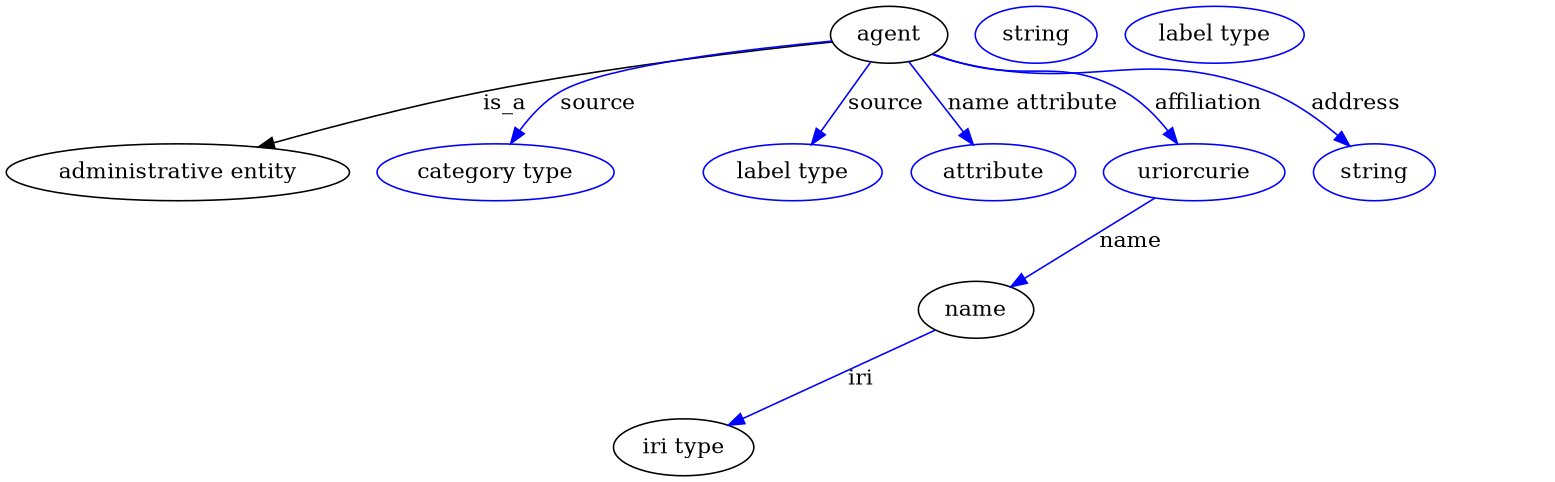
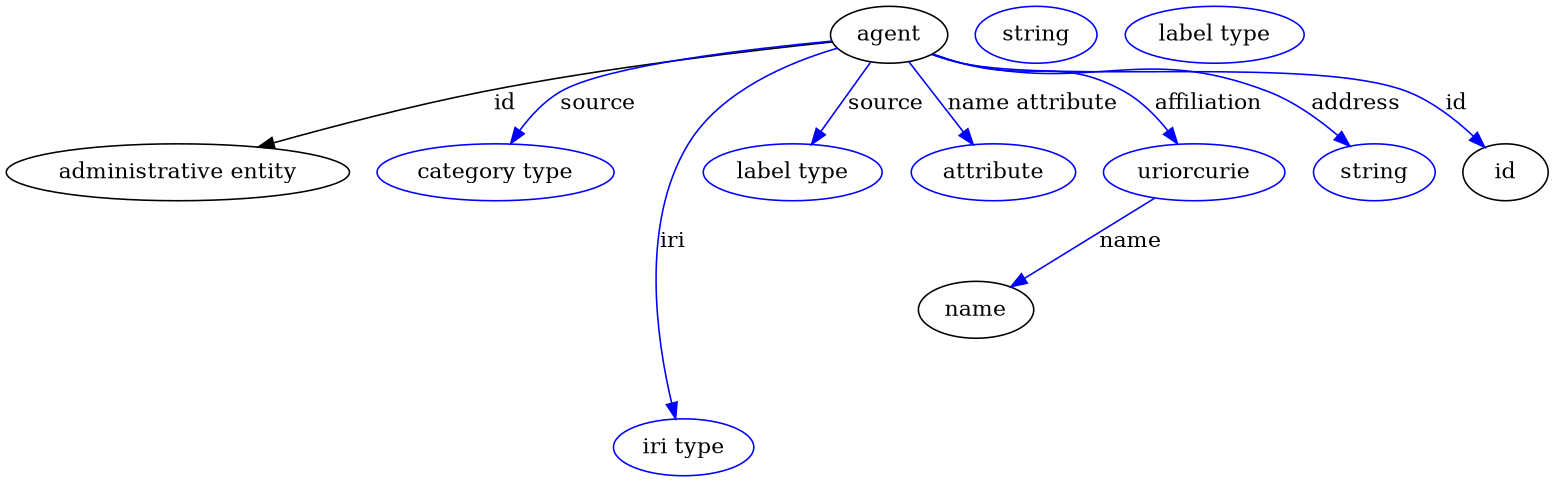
edge "agent" -> "administrative entity": label "is_a" -> "id"
node "id": added
edge "name" -> "iri type": now "agent" -> "iri type"
node "iri type": color black -> blue
